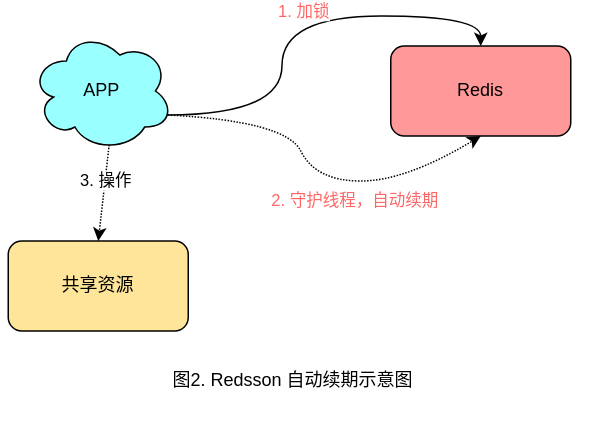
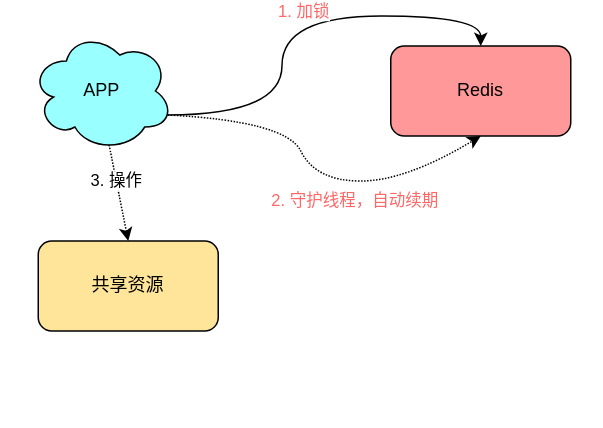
node "共享资源": moved (98, 286) -> (128, 286)
node "图2. Redsson 自动续期示意图": removed
